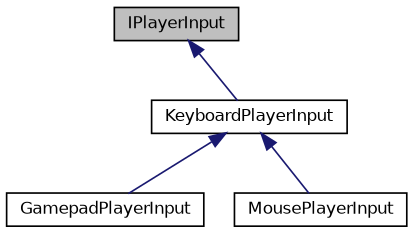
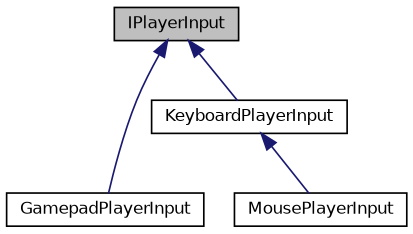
edge "GamepadPlayerInput" -> "KeyboardPlayerInput": now "GamepadPlayerInput" -> "IPlayerInput"
